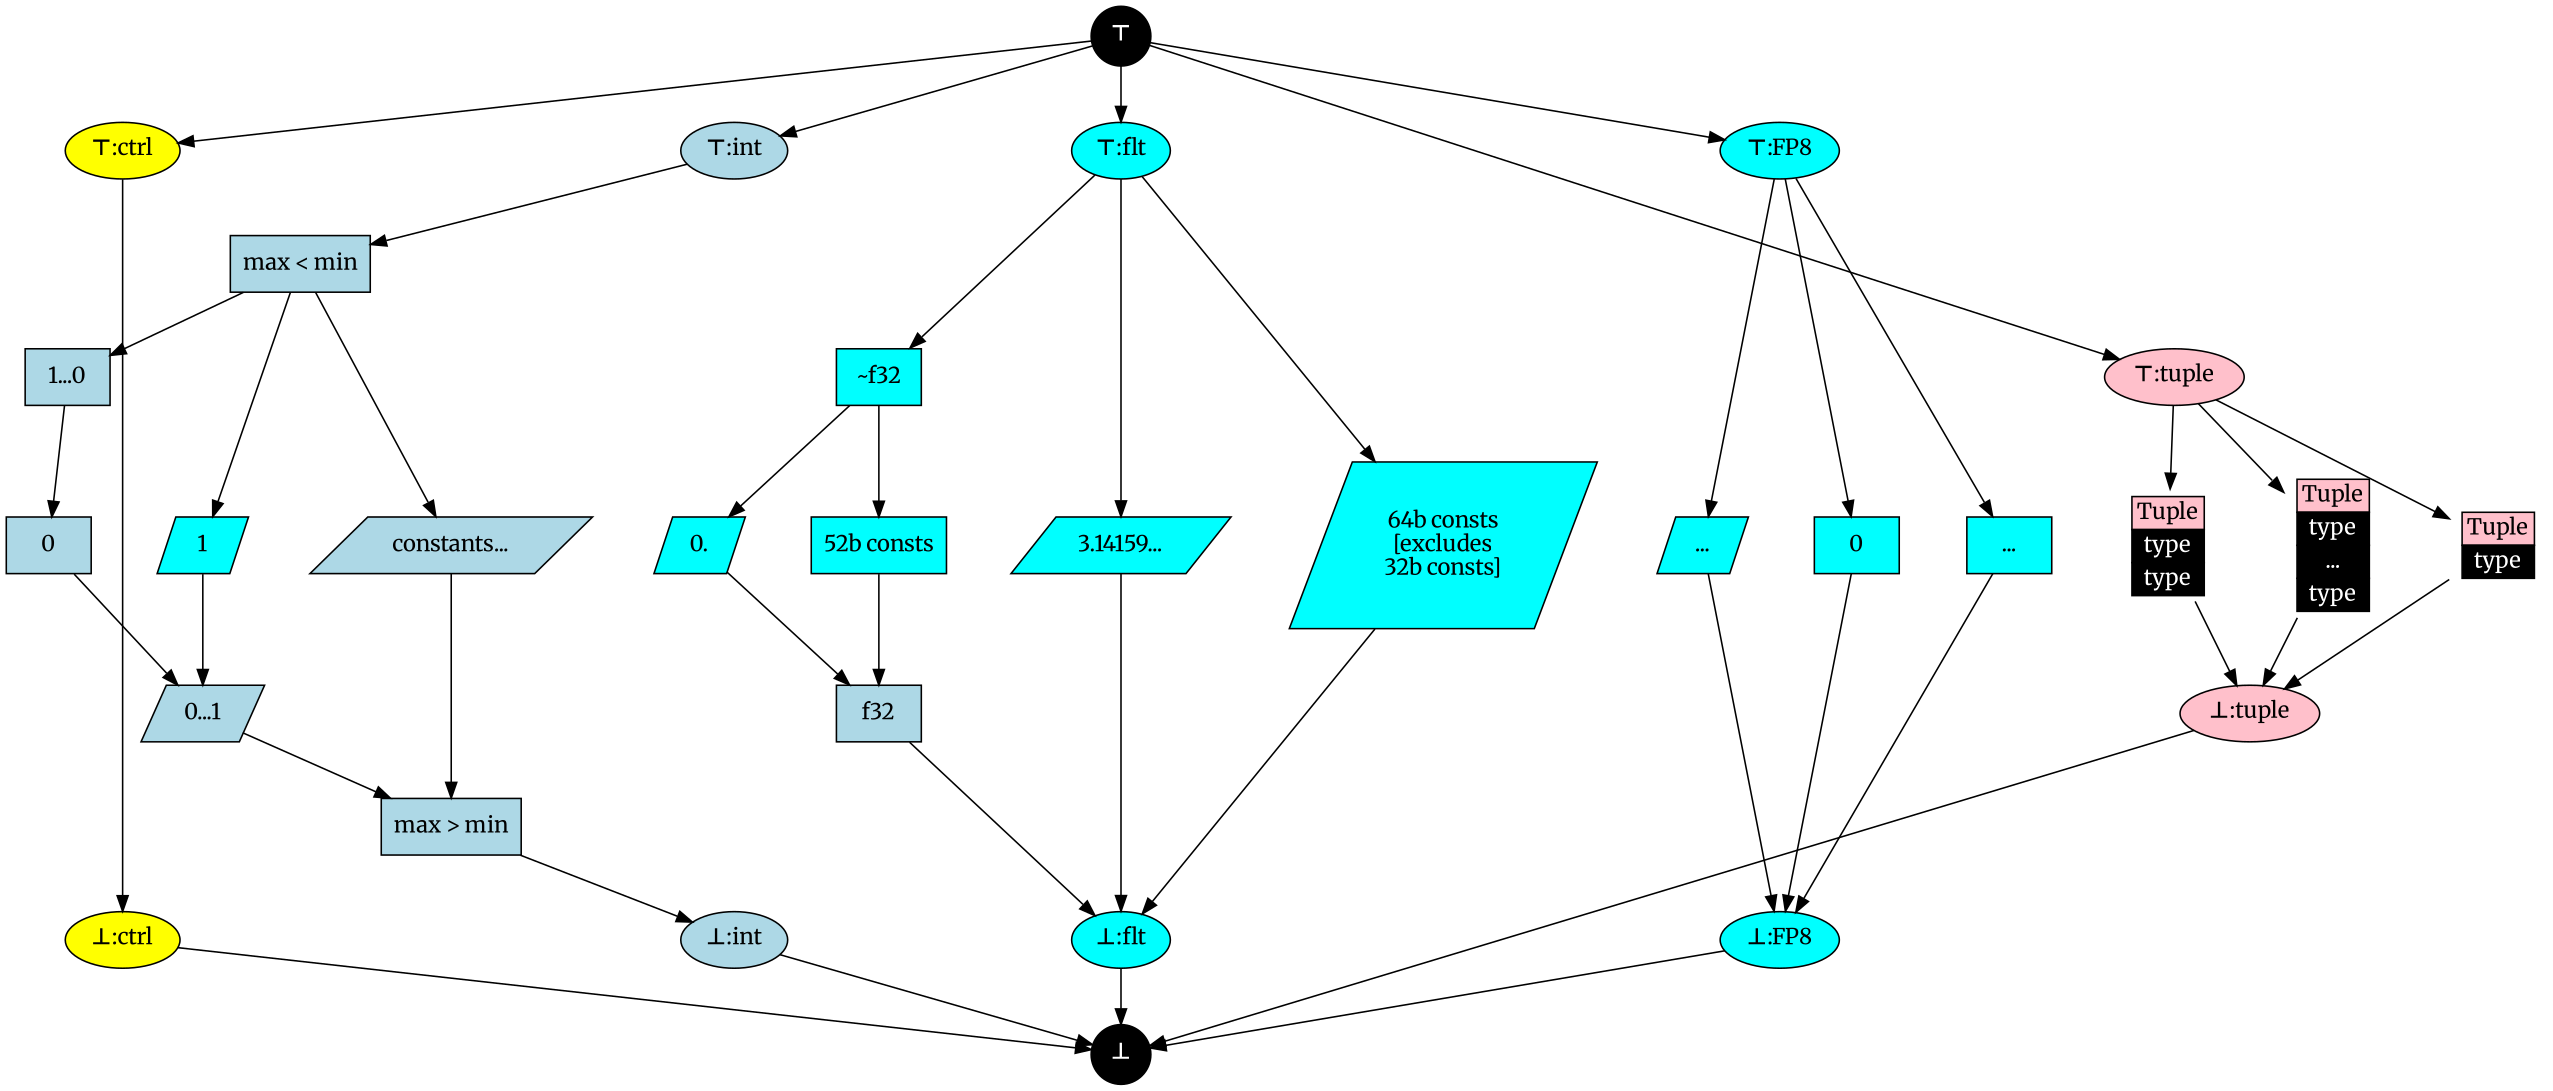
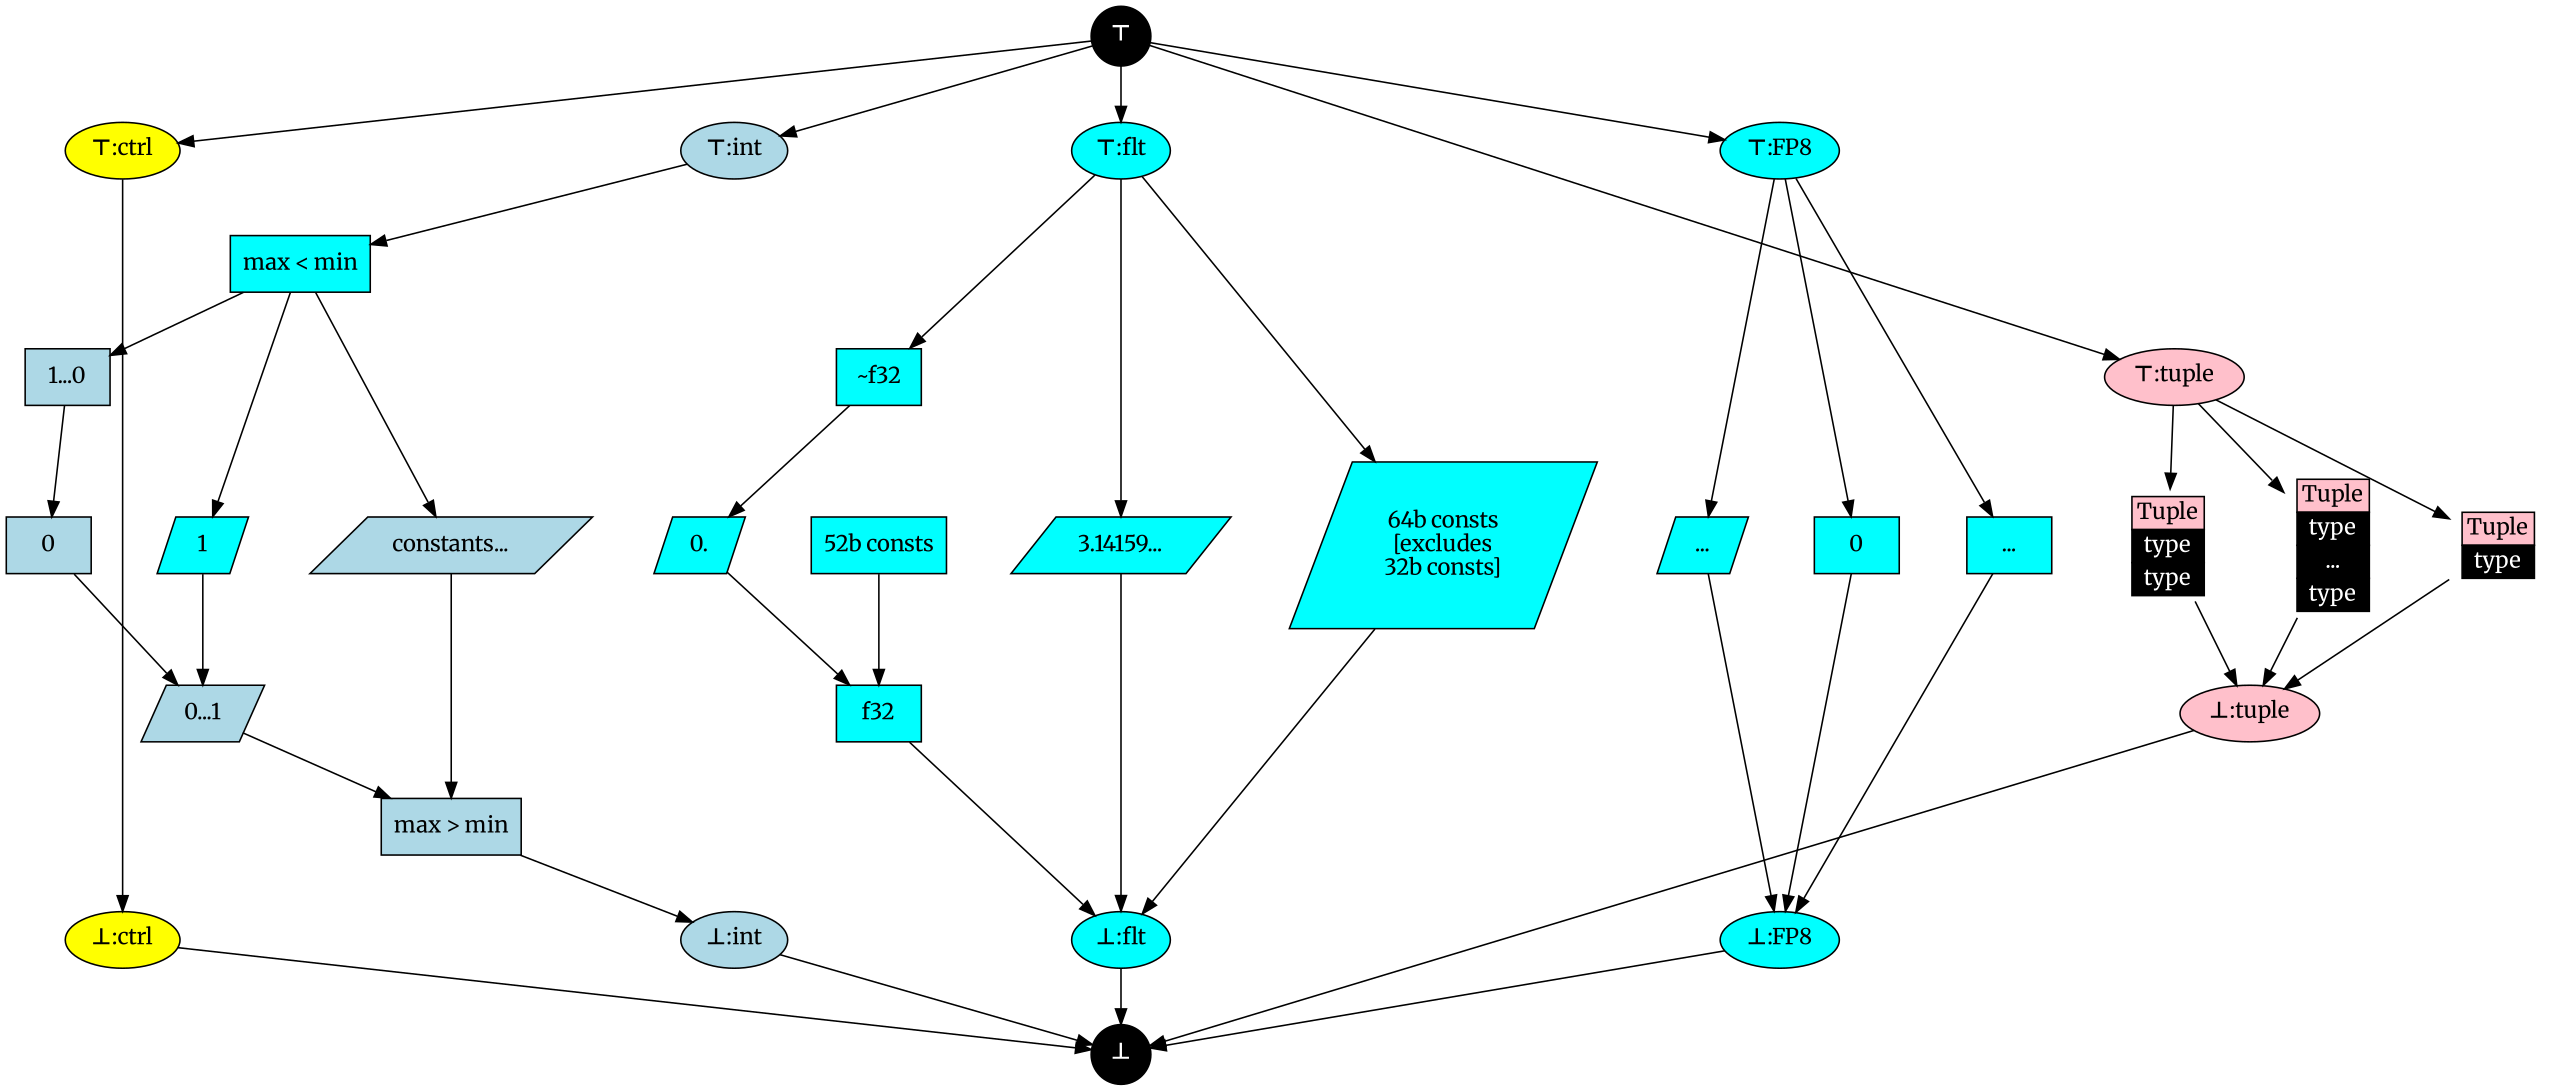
node "max < min": fillcolor lightblue -> aqua
edge "~f32" -> "52b consts": removed
node "f32": fillcolor lightblue -> aqua
